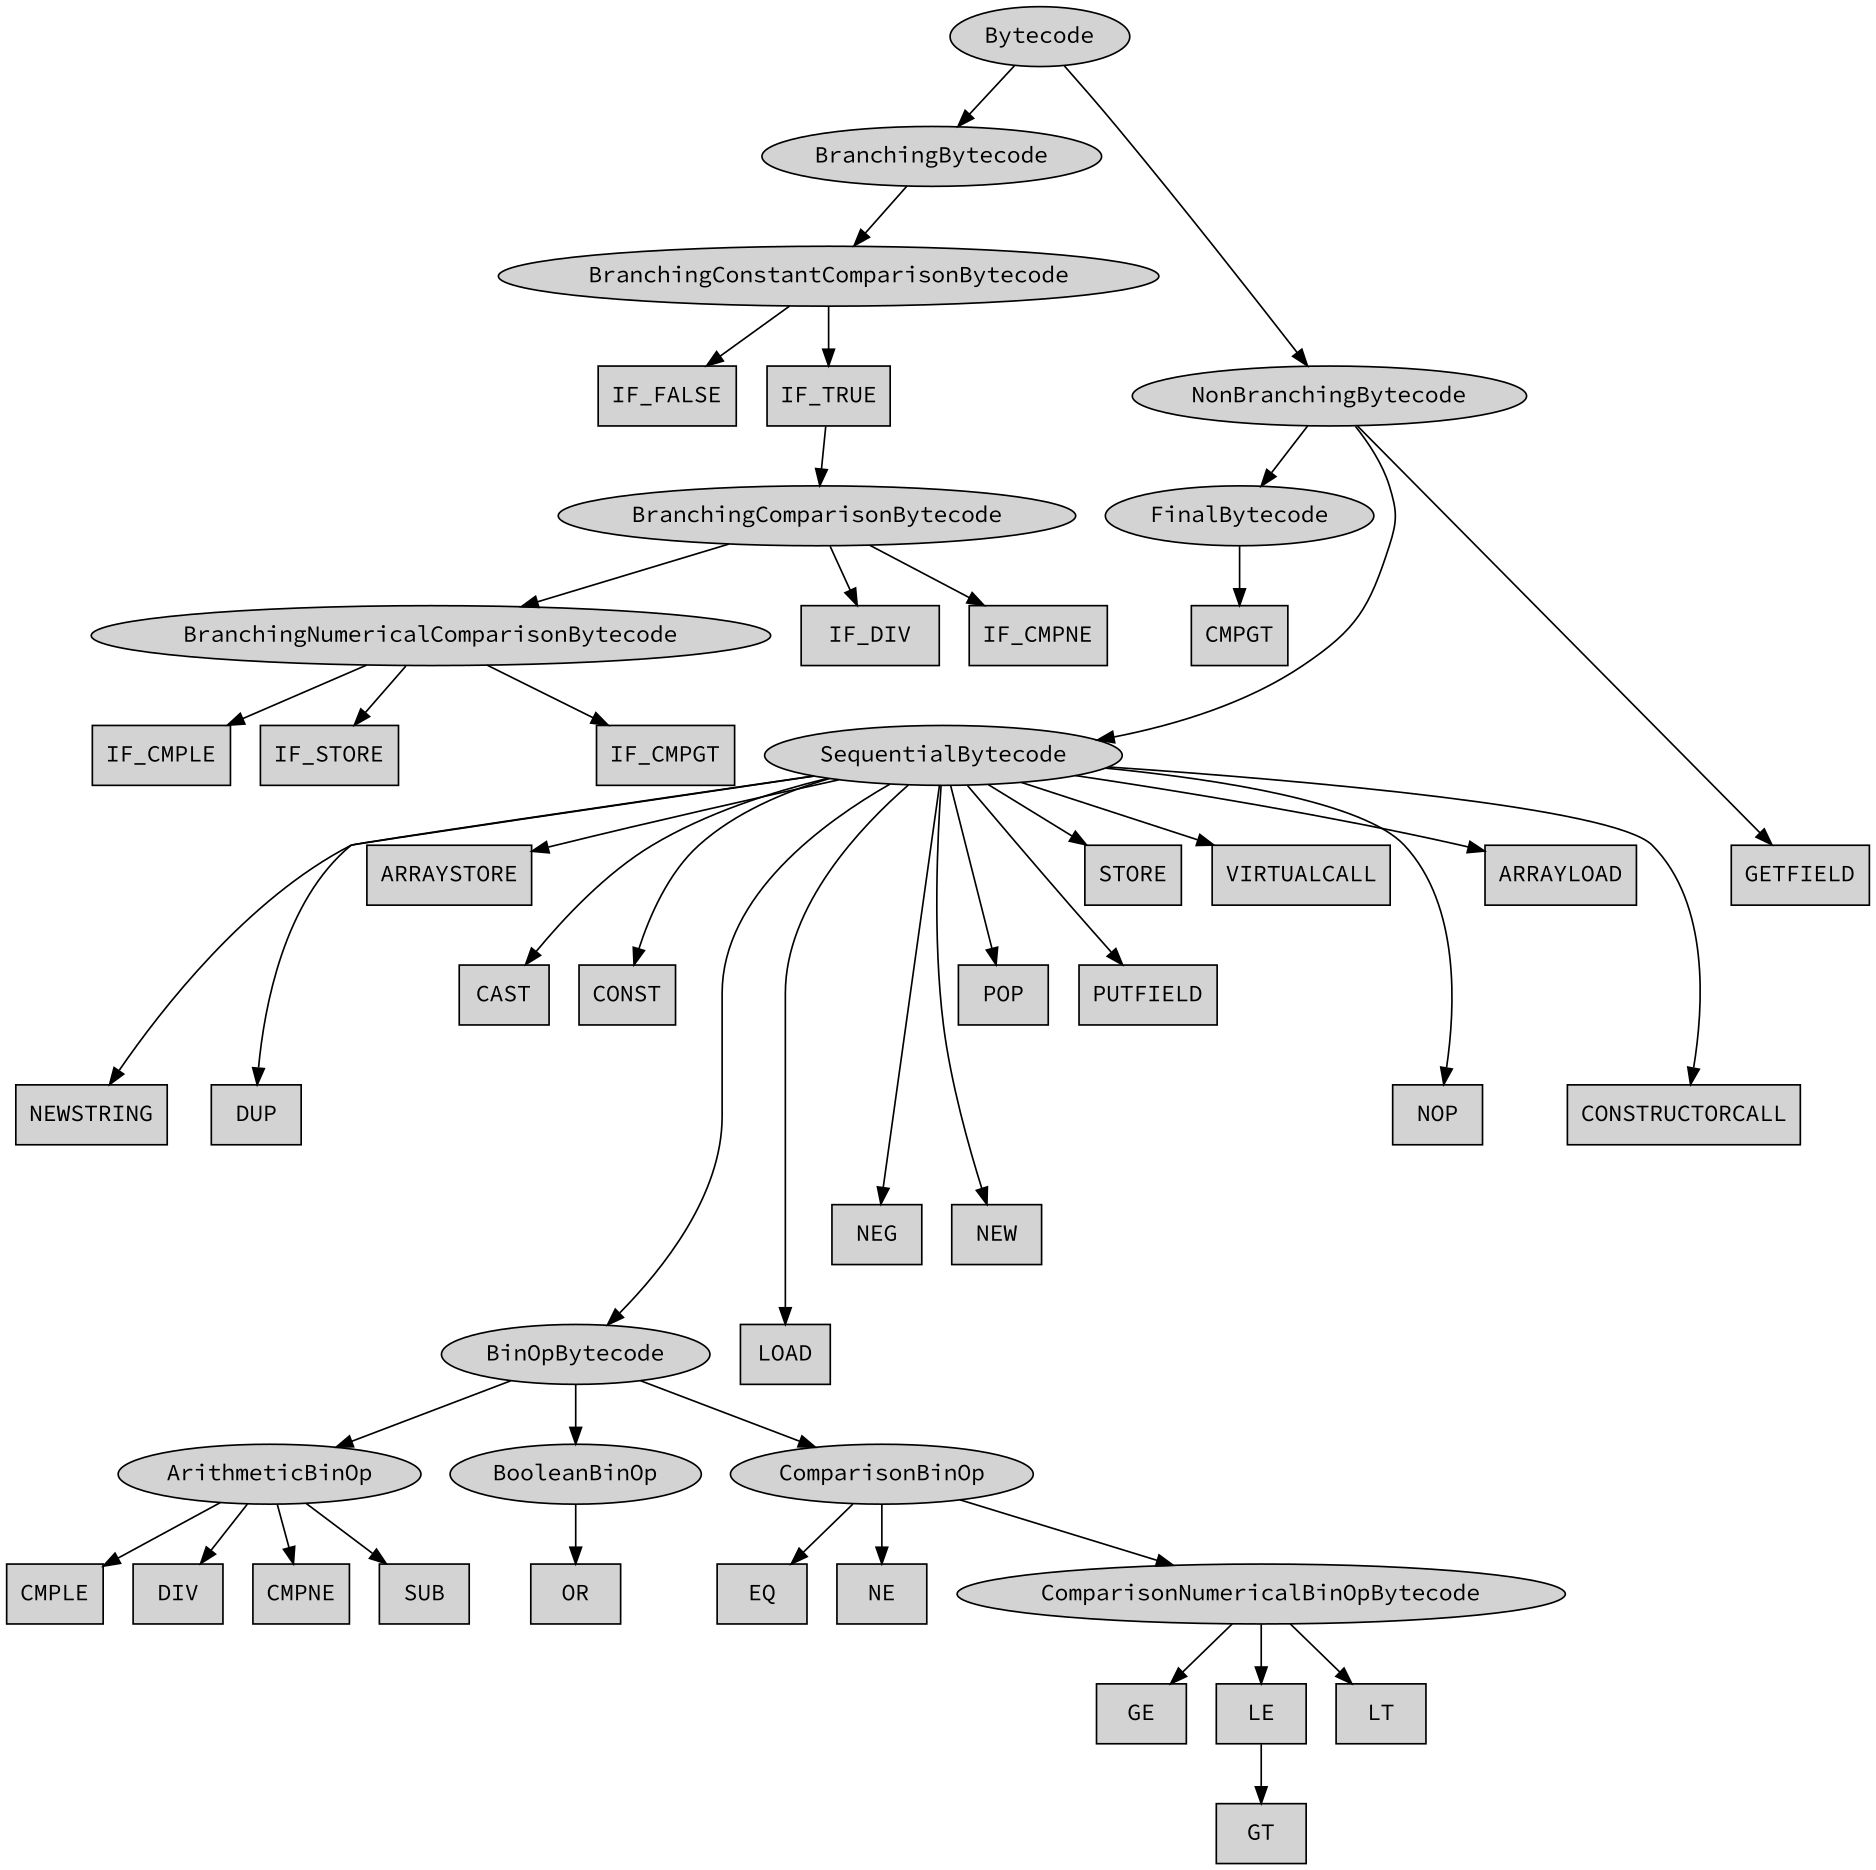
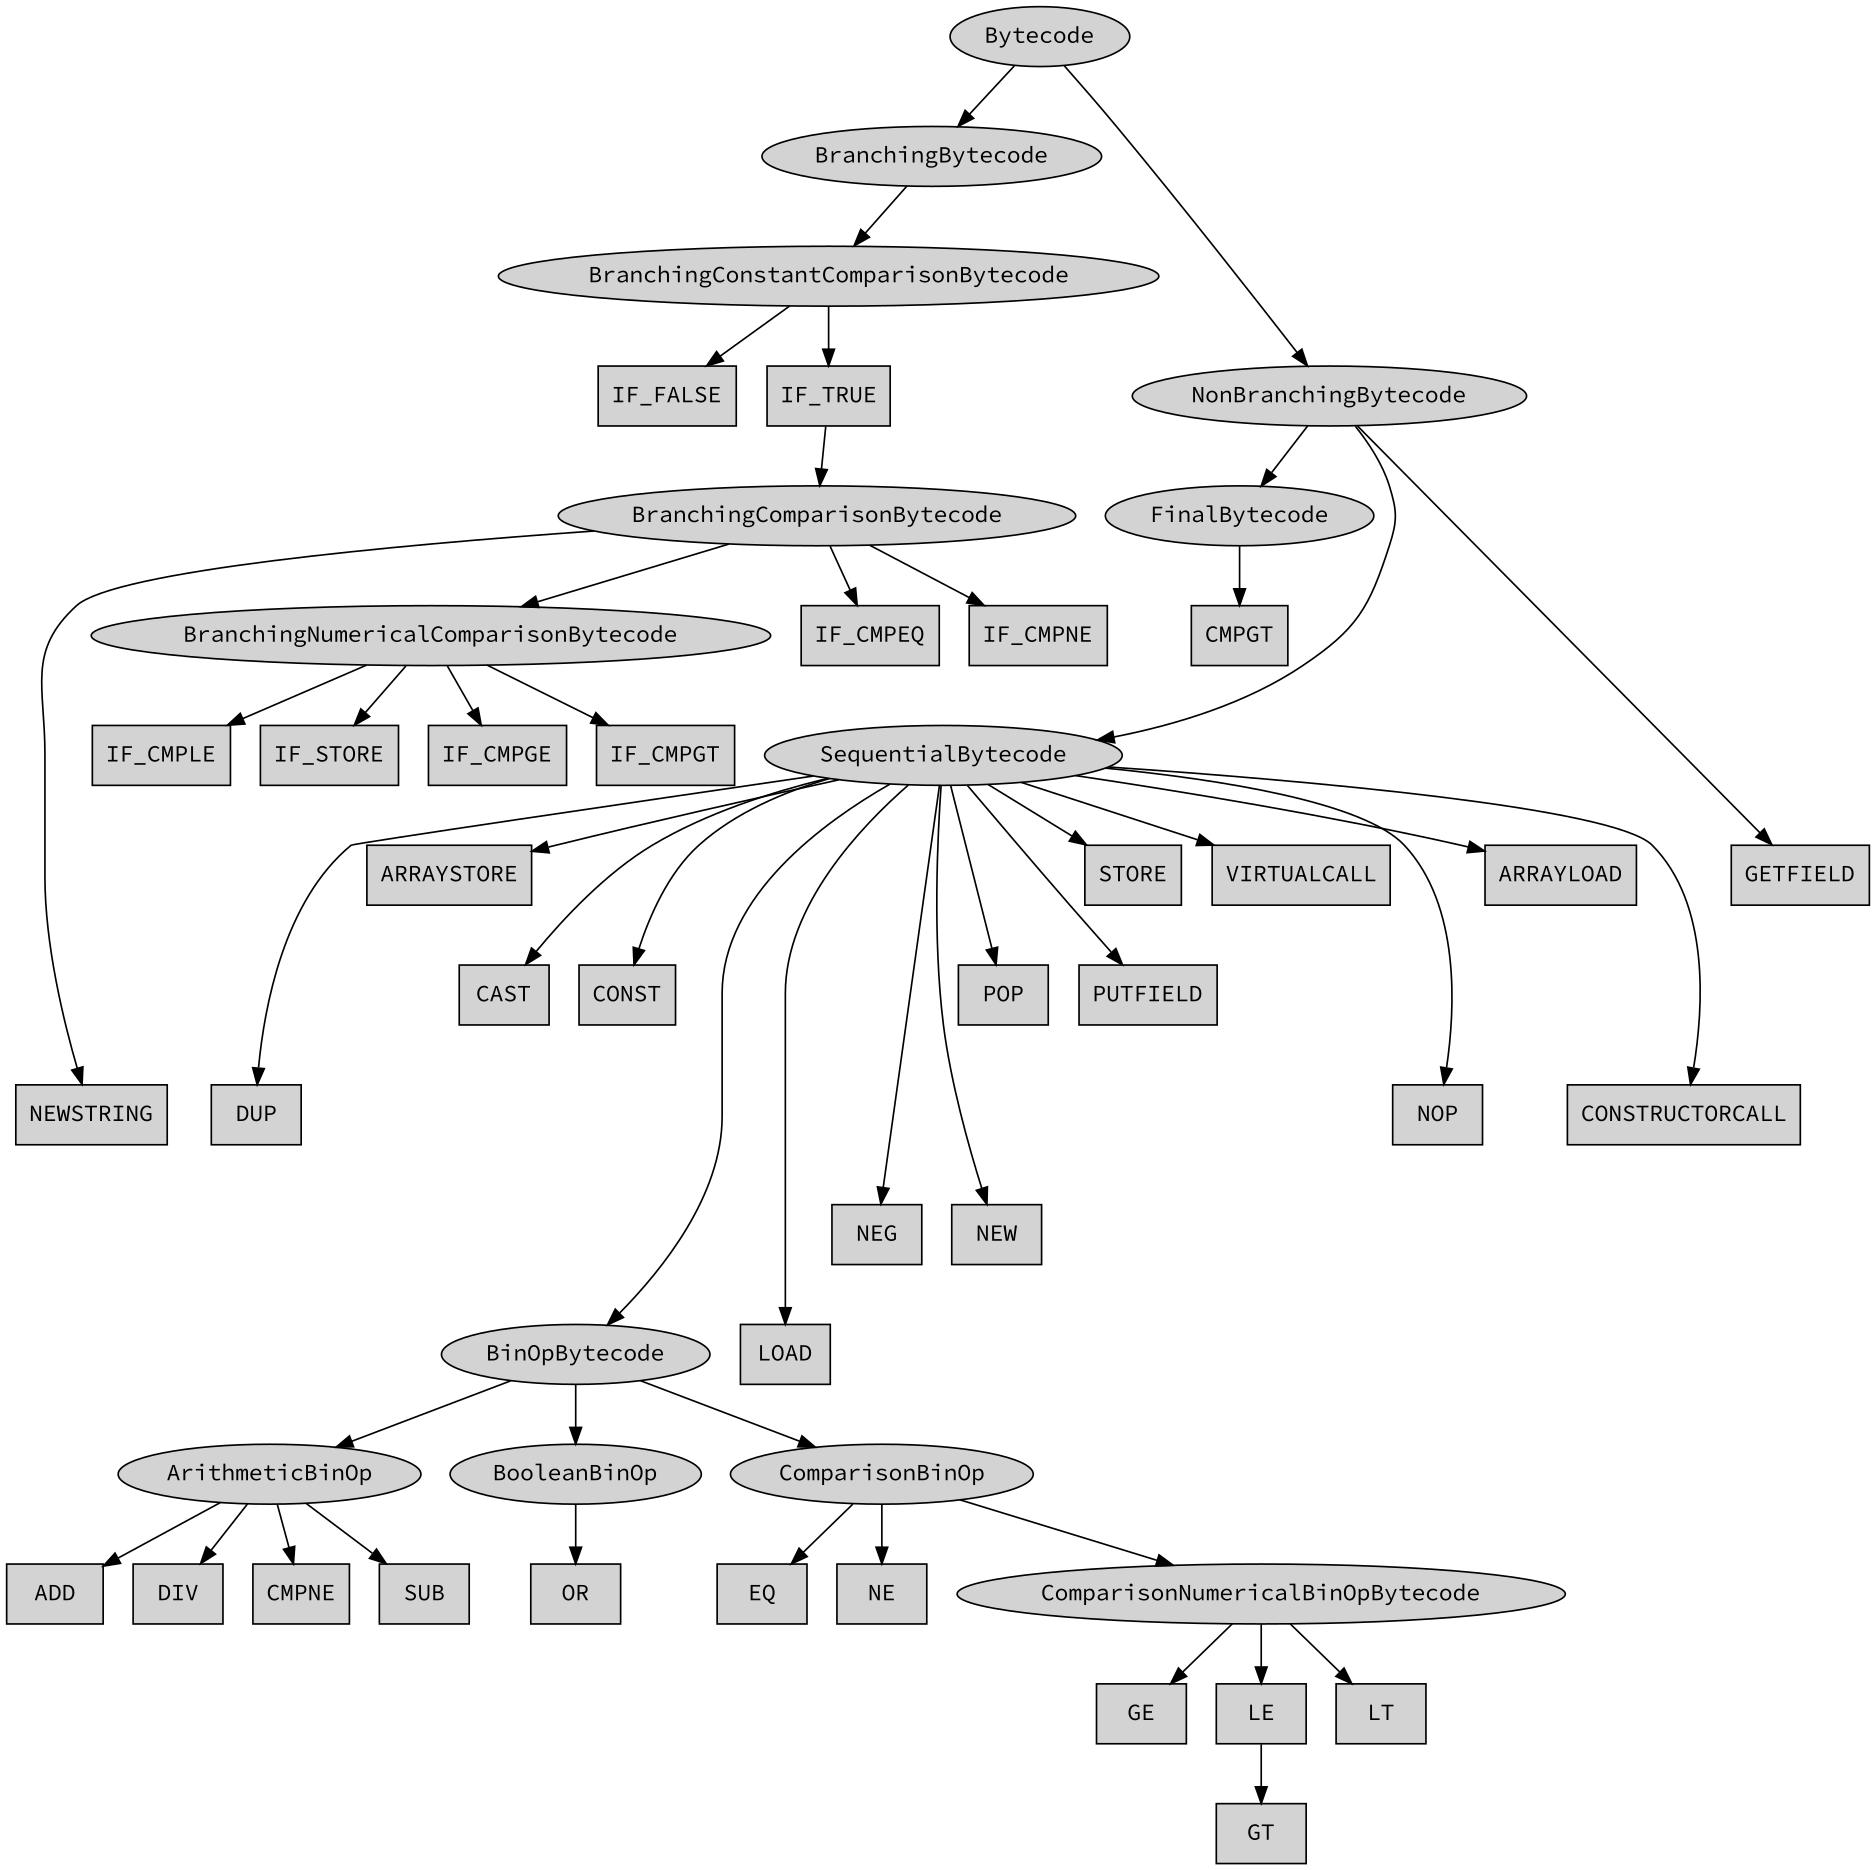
node "IF_DIV": label "IF_DIV" -> "IF_CMPEQ"
node "IF_CMPGE": added
edge "SequentialBytecode" -> "NEWSTRING": now "BranchingComparisonBytecode" -> "NEWSTRING"
node "CMPLE": label "CMPLE" -> "ADD"
